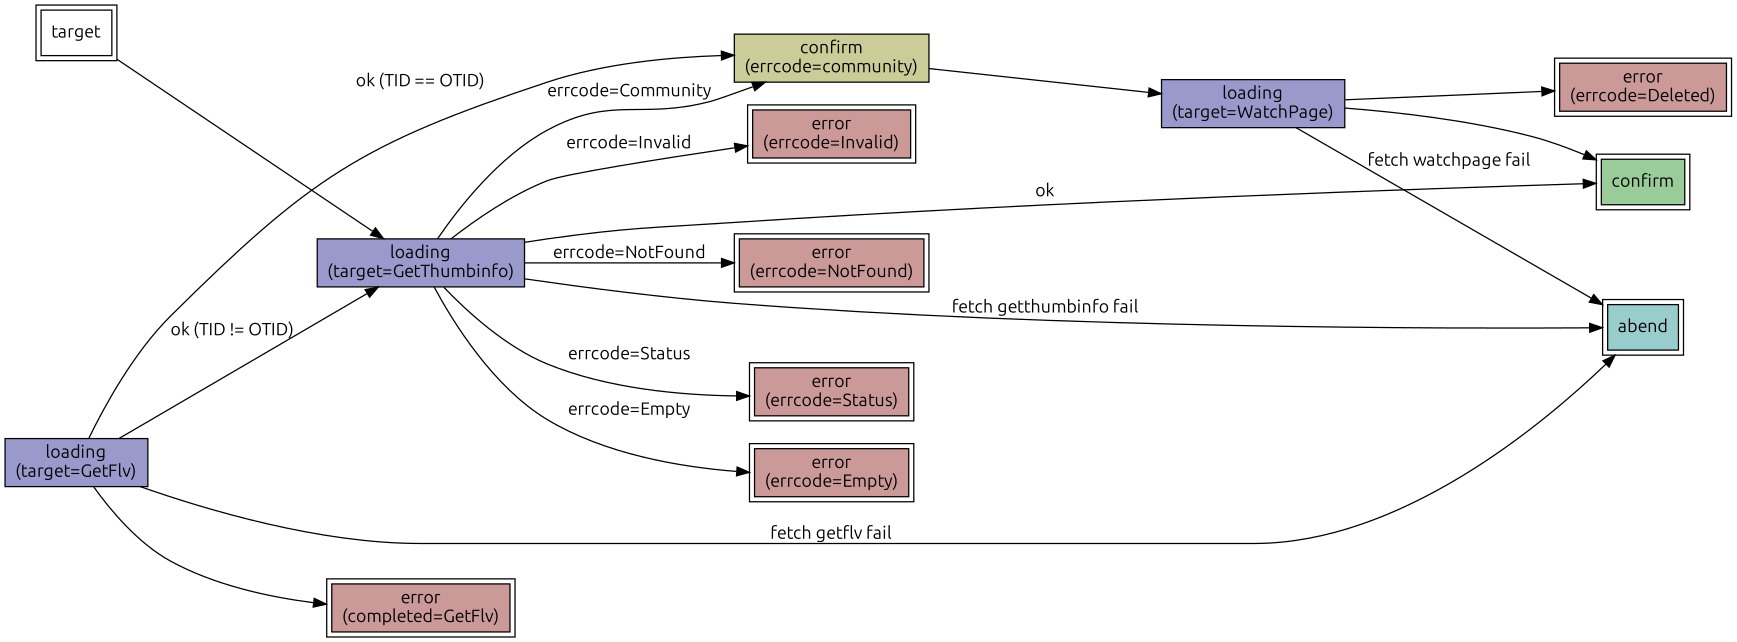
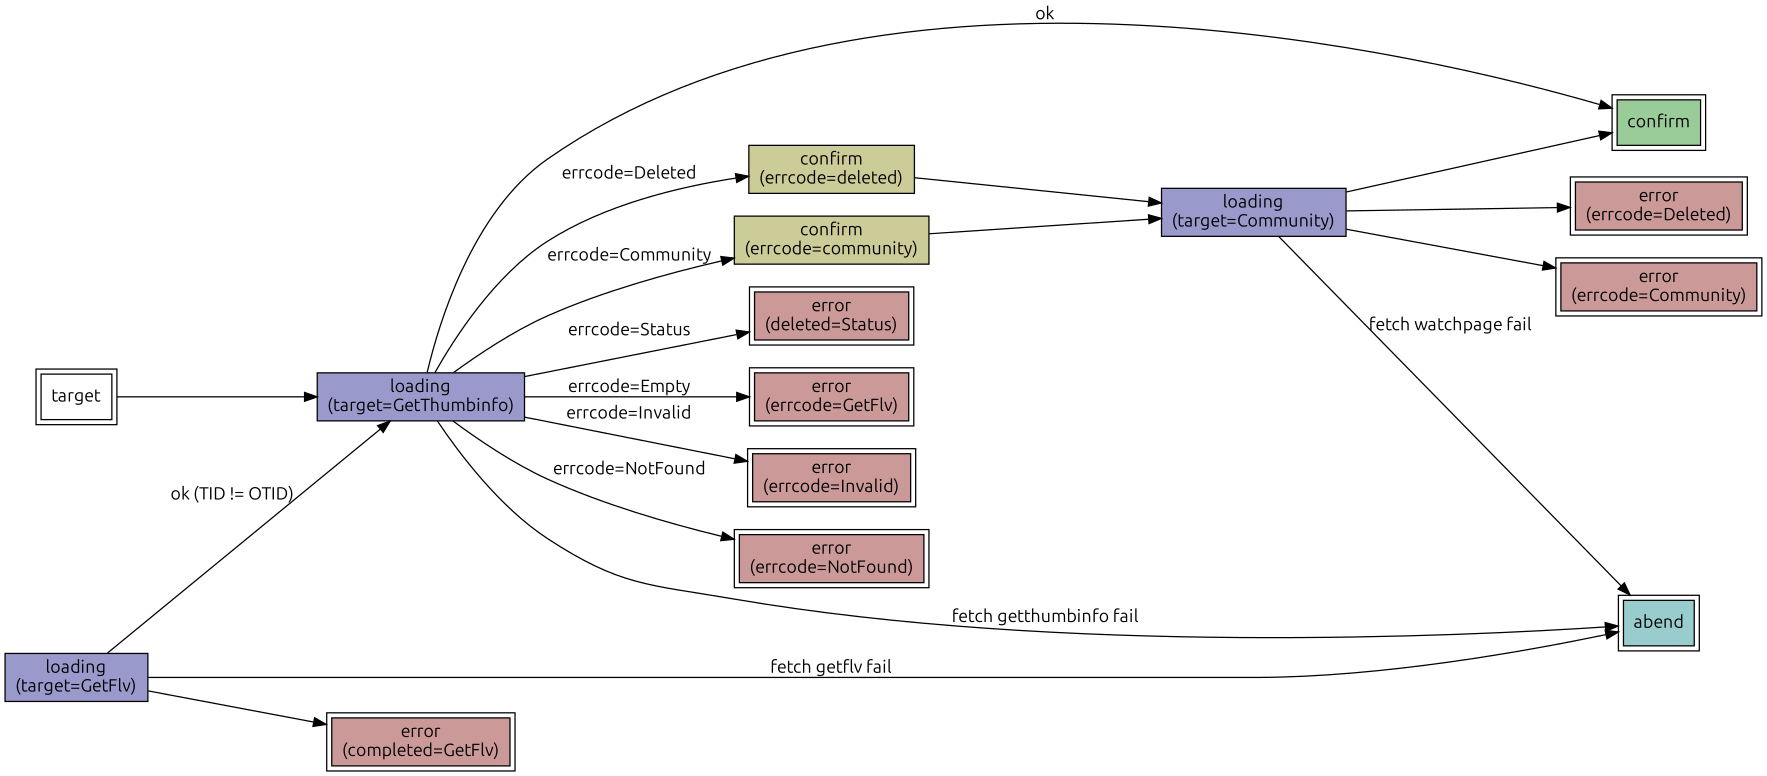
node "loading (target=WatchPage)": label "loading (target=WatchPage)" -> "loading (target=Community)"
edge "loading (target=GetFlv)" -> "confirm (errcode=community)": removed, label "ok (TID == OTID)"
node "confirm (errcode=deleted)": added
node "error (errcode=Community)": added
node "error (errcode=Status)": label "error (errcode=Status)" -> "error (deleted=Status)"
node "error (errcode=Empty)": label "error (errcode=Empty)" -> "error (errcode=GetFlv)"
